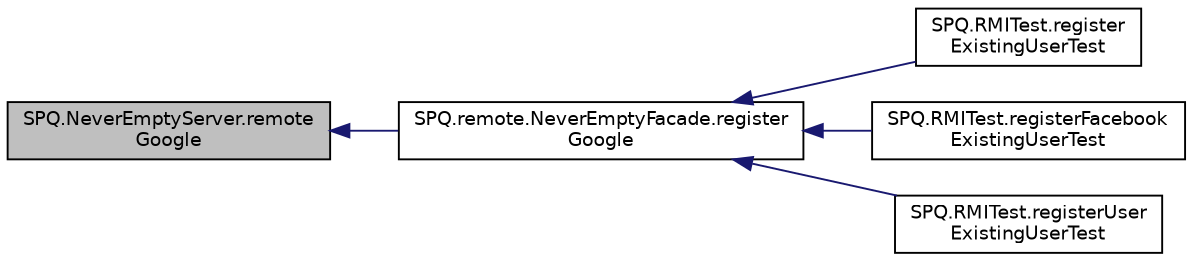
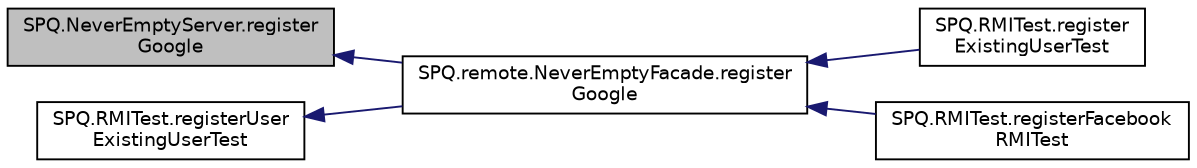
node "SPQ.NeverEmptyServer.remote Google": label "SPQ.NeverEmptyServer.remote Google" -> "SPQ.NeverEmptyServer.register Google"
node "SPQ.RMITest.registerFacebook ExistingUserTest": label "SPQ.RMITest.registerFacebook ExistingUserTest" -> "SPQ.RMITest.registerFacebook RMITest"
edge "SPQ.RMITest.registerUser ExistingUserTest" -> "SPQ.remote.NeverEmptyFacade.register Google": reversed
